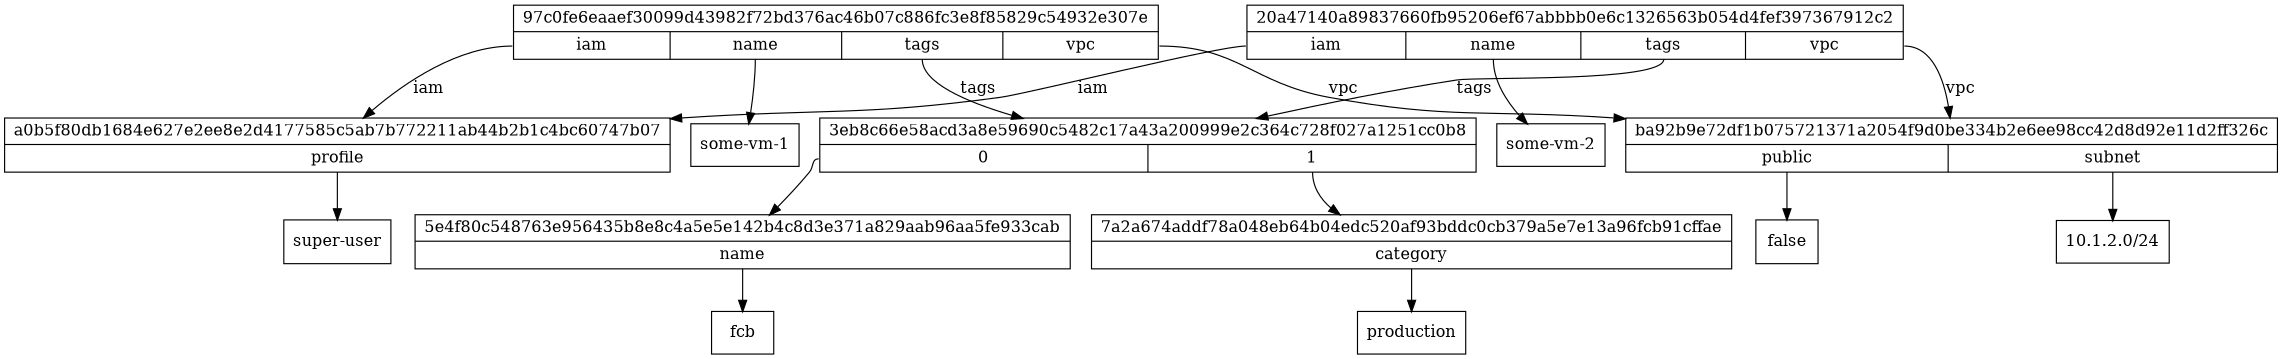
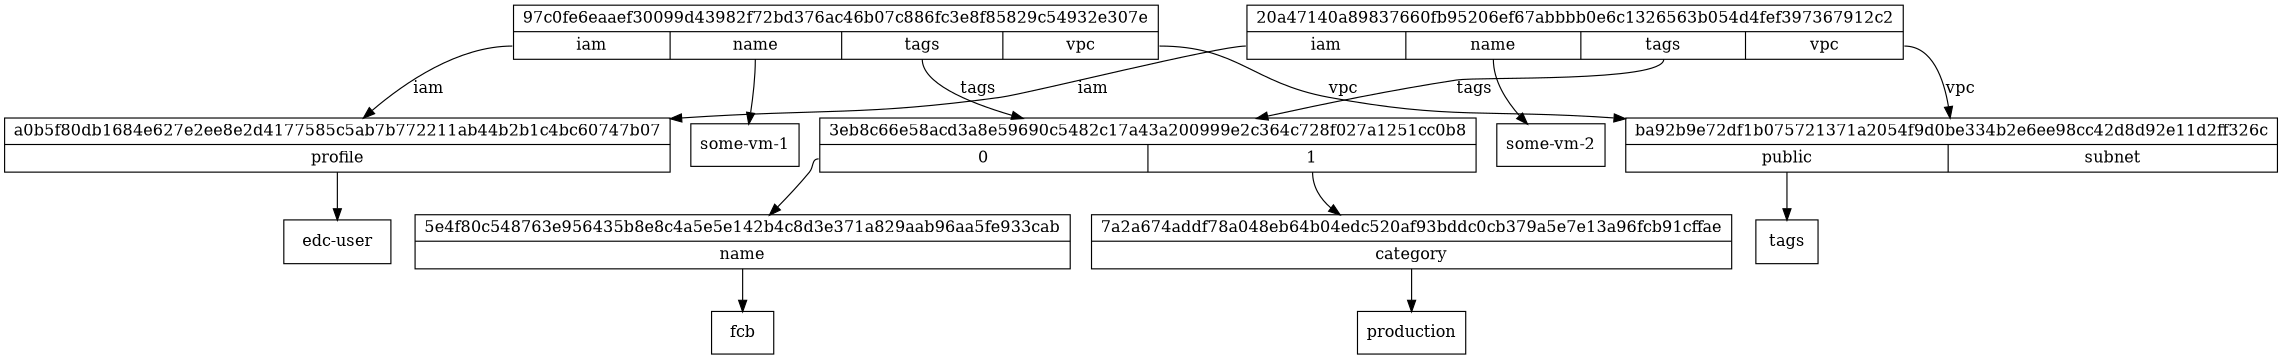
node "super-user": label "super-user" -> "edc-user"
node "false": label "false" -> "tags"
node "10.1.2.0/24": removed
